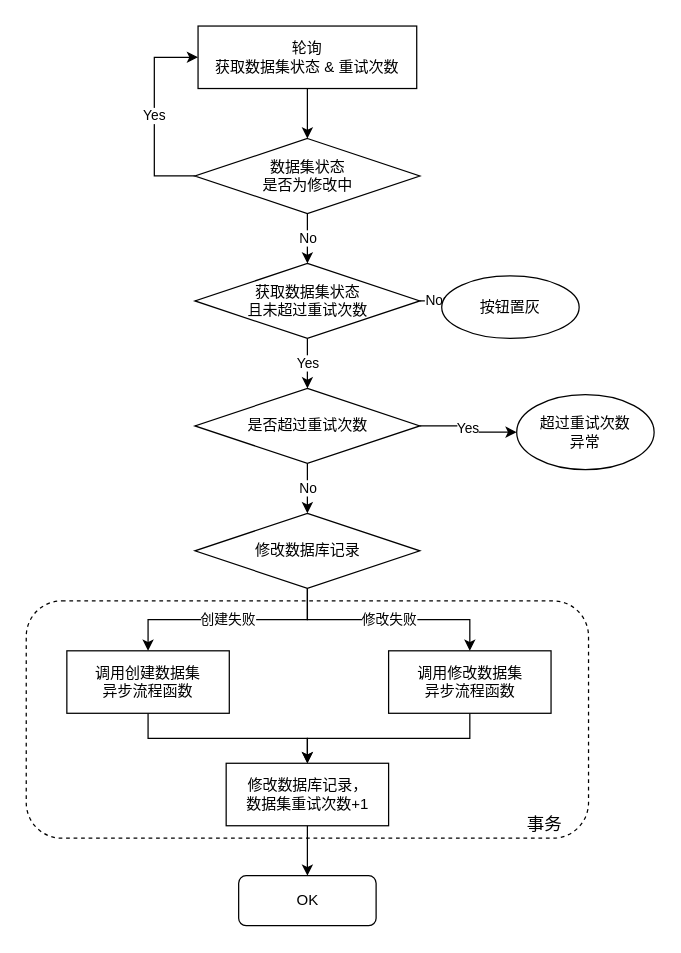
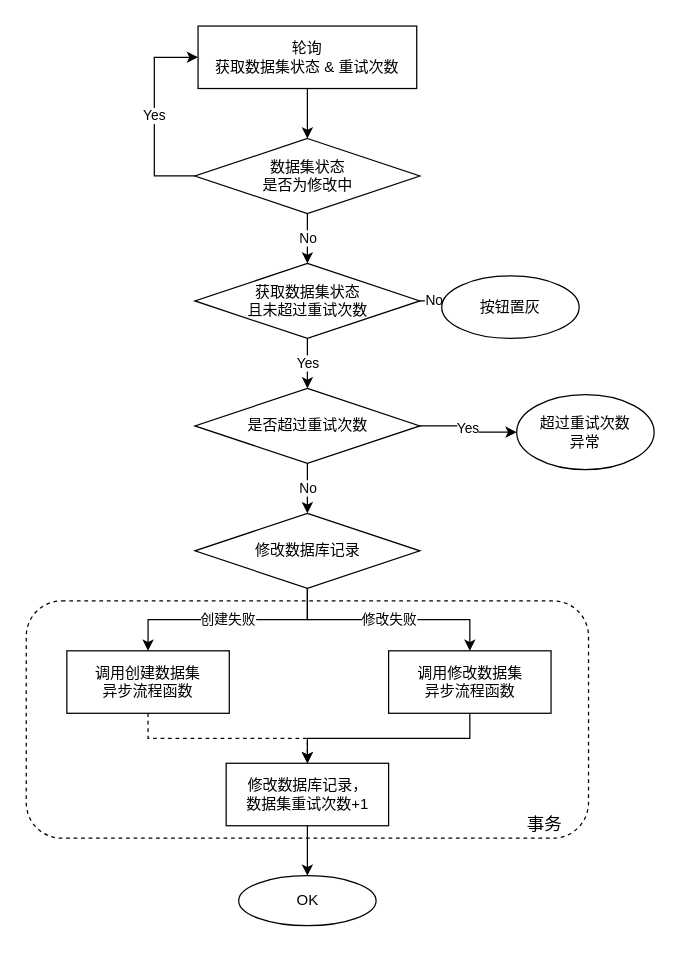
edge "调用创建数据集 异步流程函数" -> "修改数据库记录， 数据集重试次数+1": style solid -> dashed
node "OK": shape rounded rectangle -> ellipse
